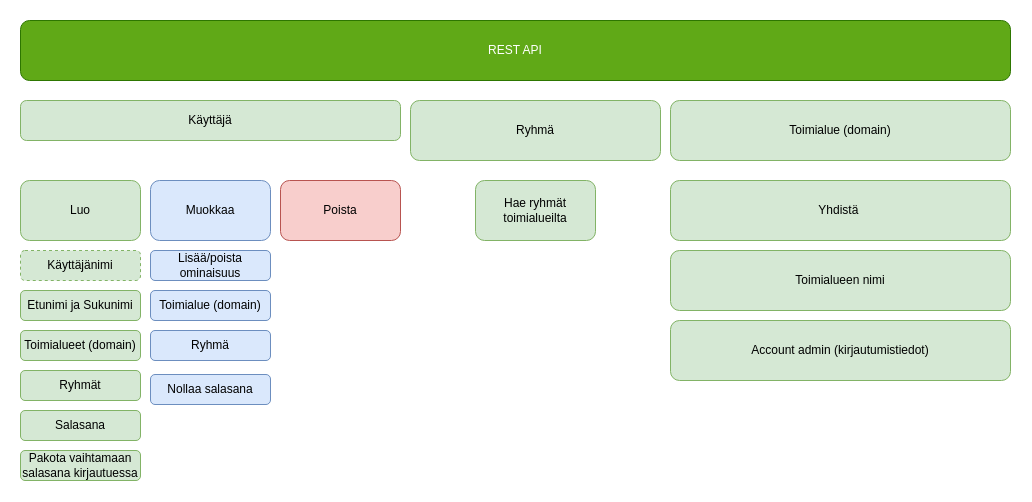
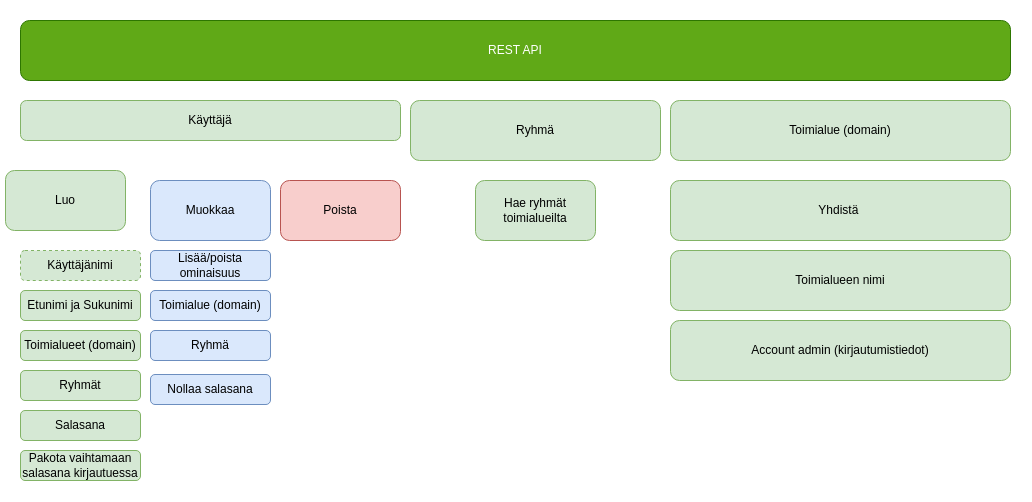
node "Luo": moved (81, 211) -> (66, 201)
